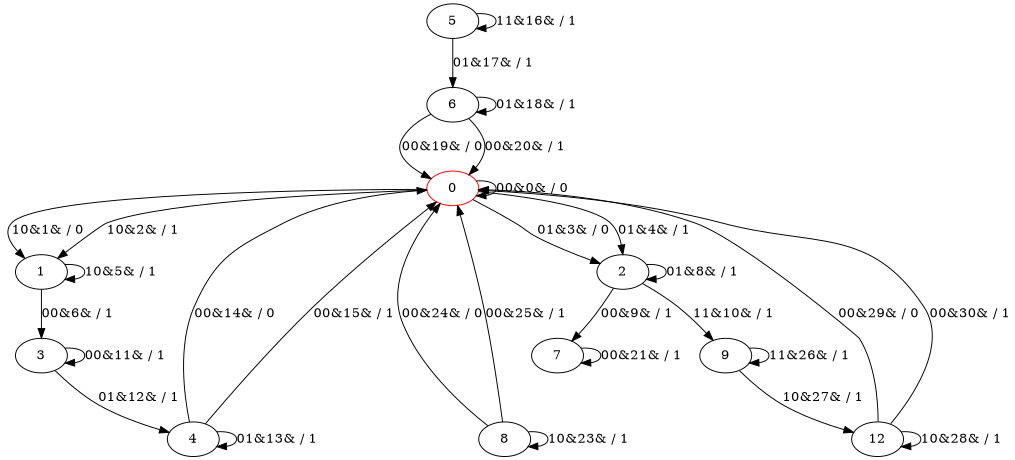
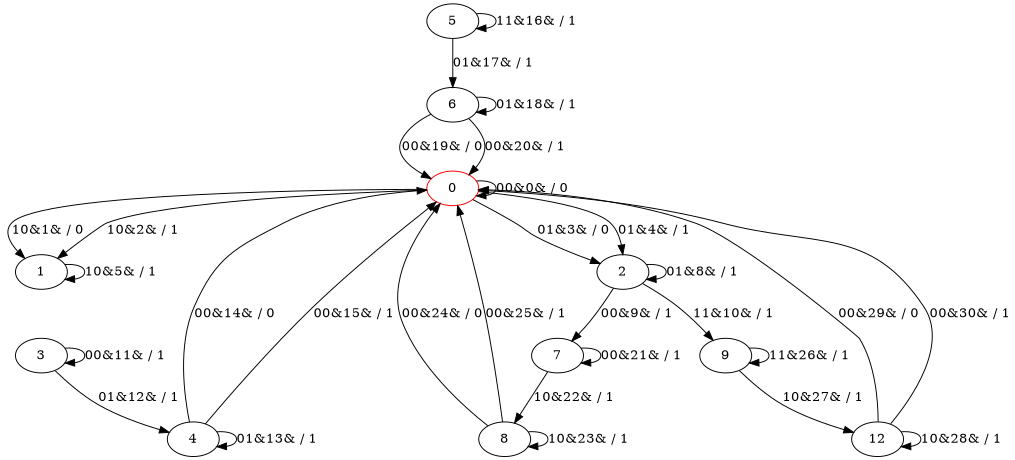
edge "1" -> "3": removed, label "00&6& / 1"
edge "7" -> "8": added, label "10&22& / 1"
